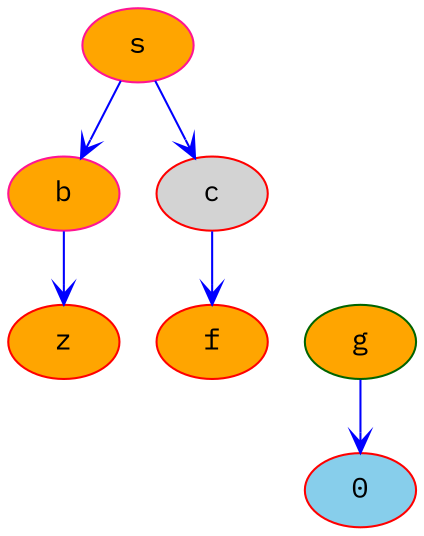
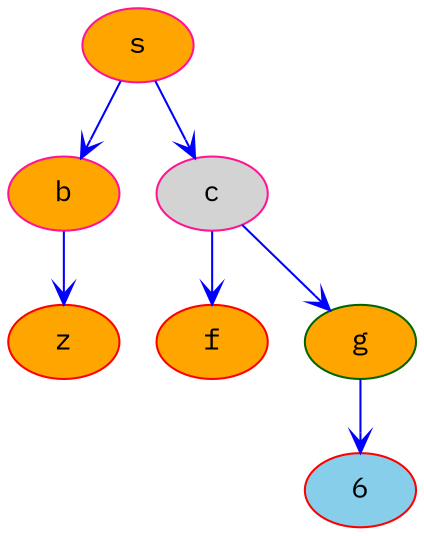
node "c": color red -> deeppink
edge "c" -> "g": added
node "0": label "0" -> "6"
